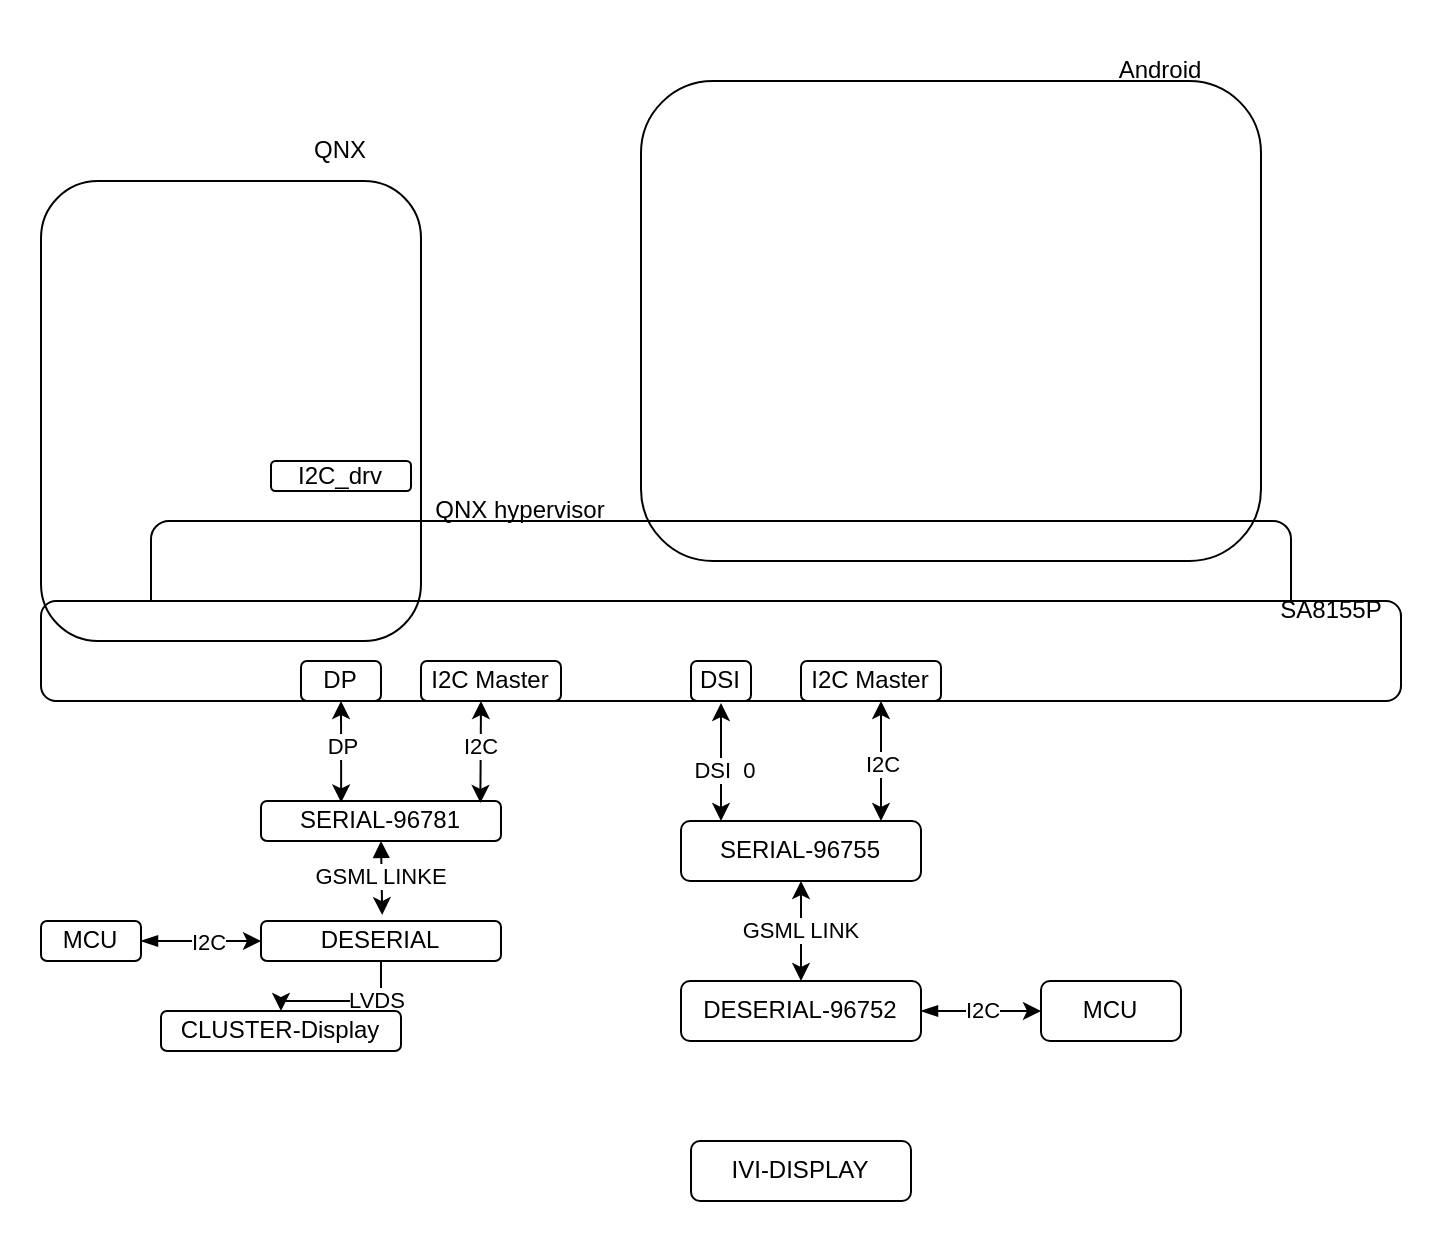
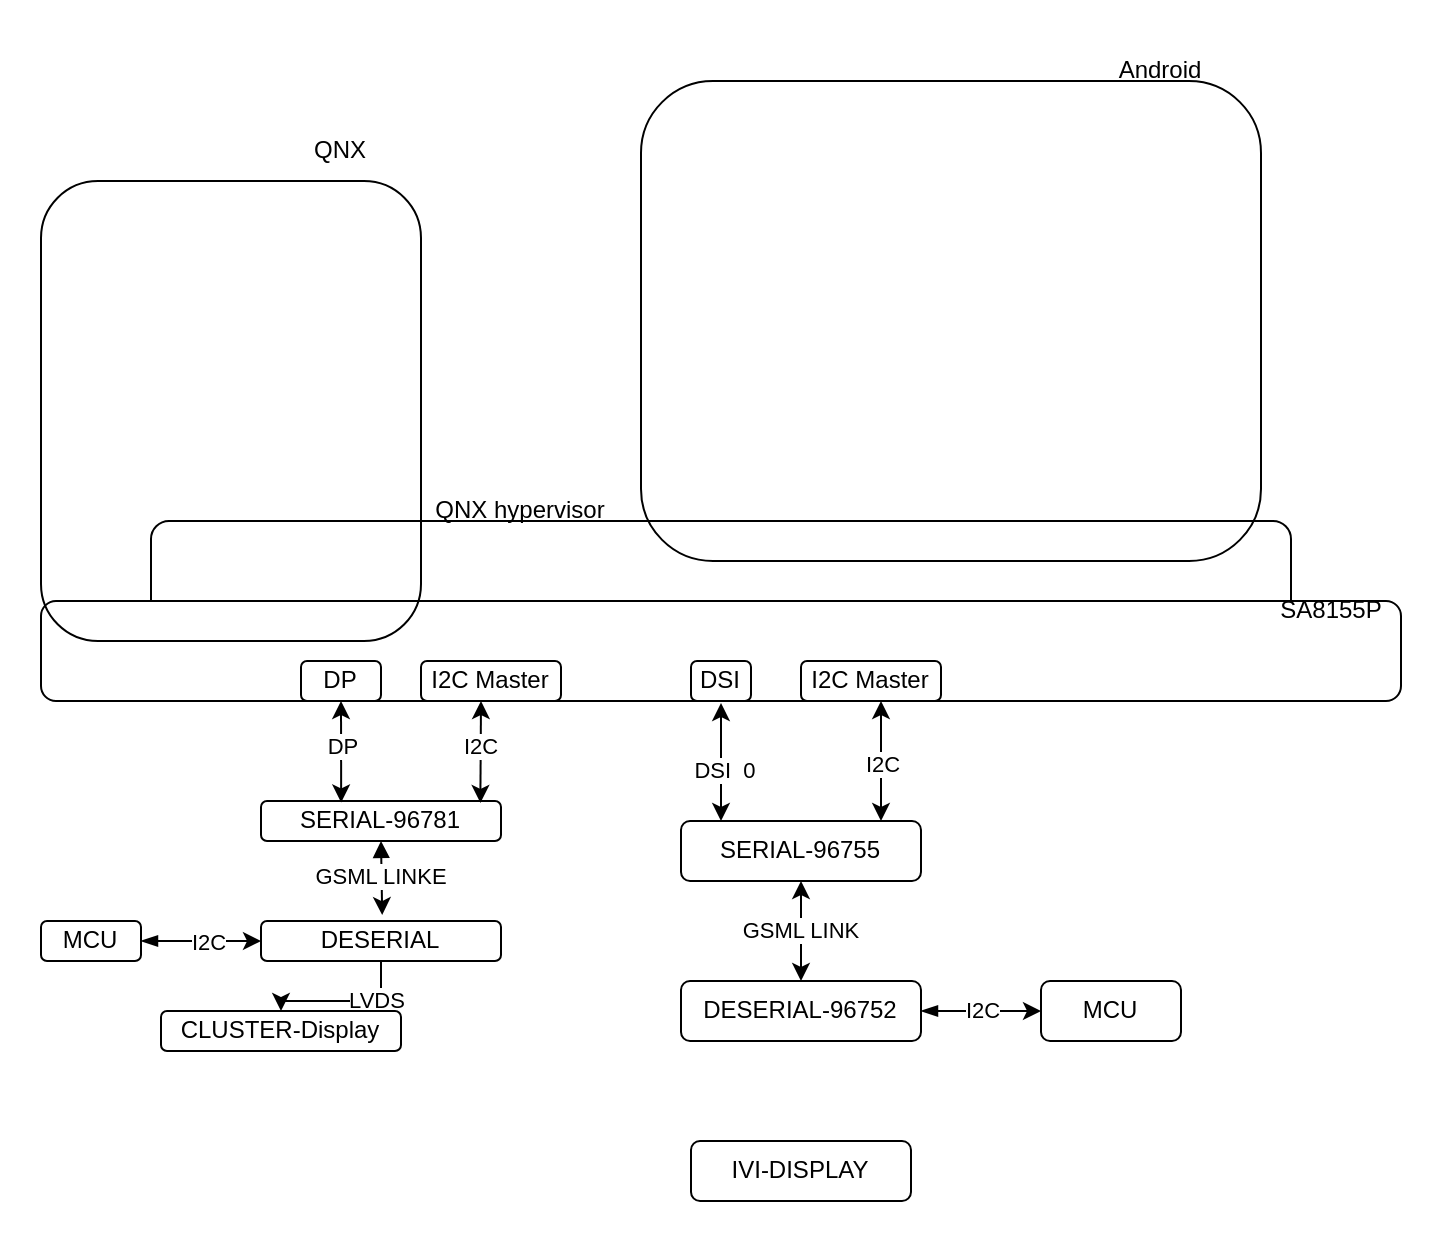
node "I2C_drv": removed
